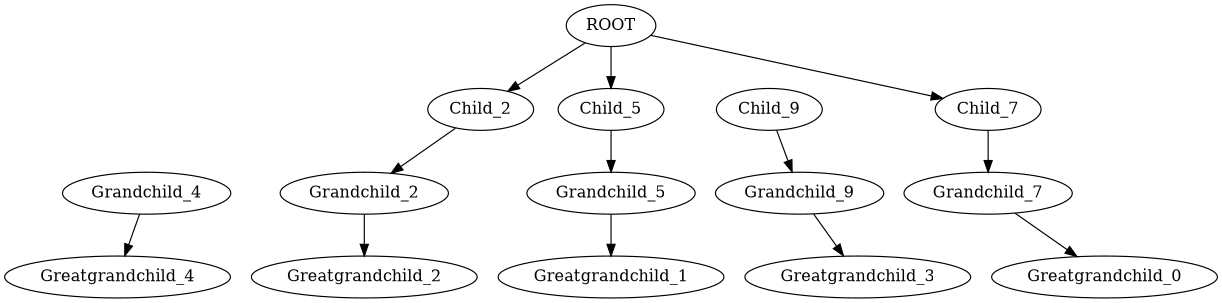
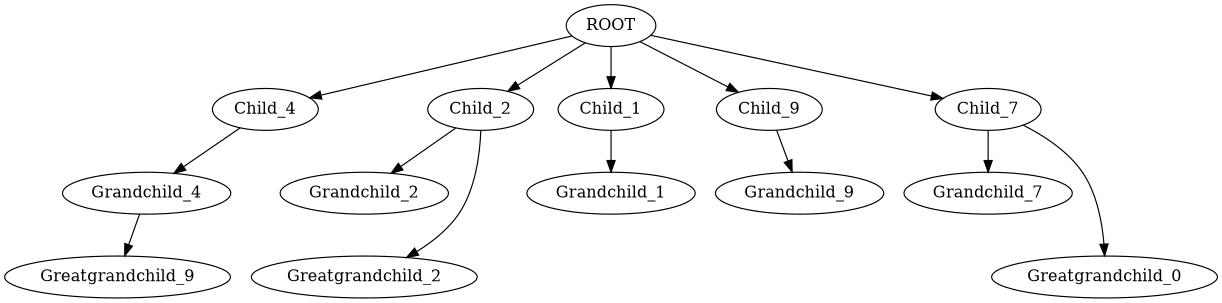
edge "ROOT" -> "Child_9": added
node "Child_4": added
node "Child_5": label "Child_5" -> "Child_1"
node "Grandchild_5": label "Grandchild_5" -> "Grandchild_1"
edge "Grandchild_2" -> "Greatgrandchild_2": now "Child_2" -> "Greatgrandchild_2"
edge "Grandchild_7" -> "Greatgrandchild_0": now "Child_7" -> "Greatgrandchild_0"
node "Greatgrandchild_4": label "Greatgrandchild_4" -> "Greatgrandchild_9"
node "Greatgrandchild_1": removed
node "Greatgrandchild_3": removed
